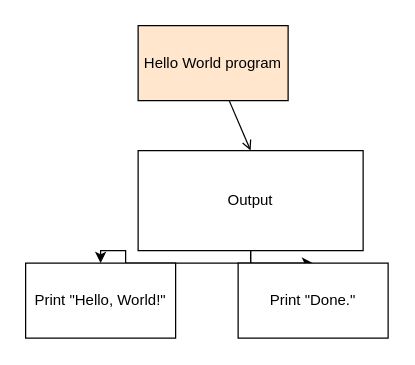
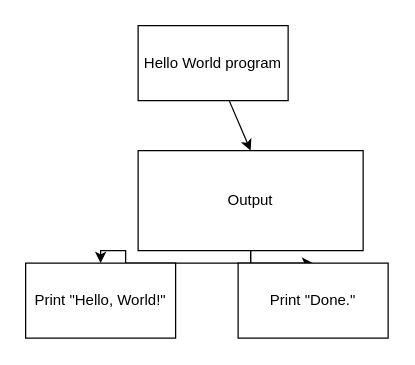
node "Hello World program": fillcolor #ffe6cc -> #ffffff
edge "Hello World program" -> "Output": arrowhead open -> classic
